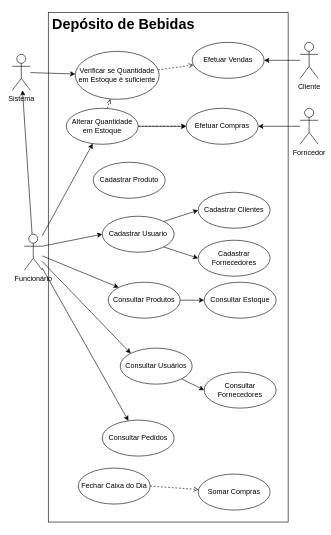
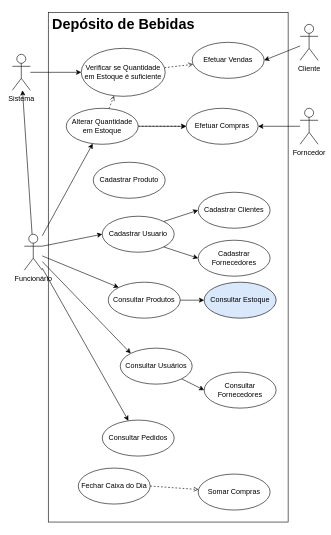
node "Cliente": moved (309, 60) -> (309, 42)
node "Verificar se Quantidade em Estoque é suficiente": moved (117, 75) -> (123, 72)
node "Consultar Estoque": fillcolor #ffffff -> #dae8fc
